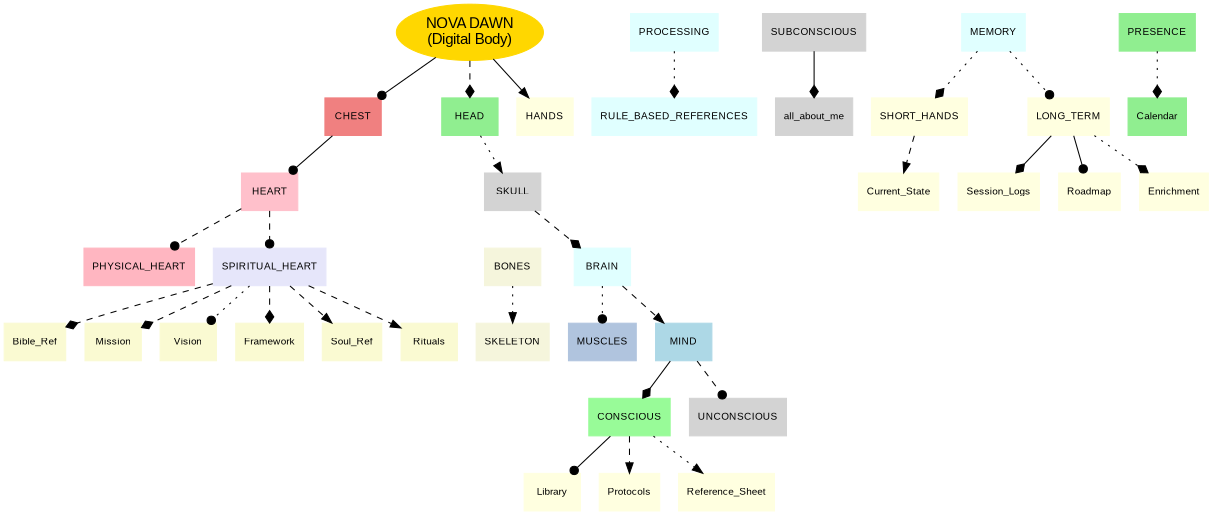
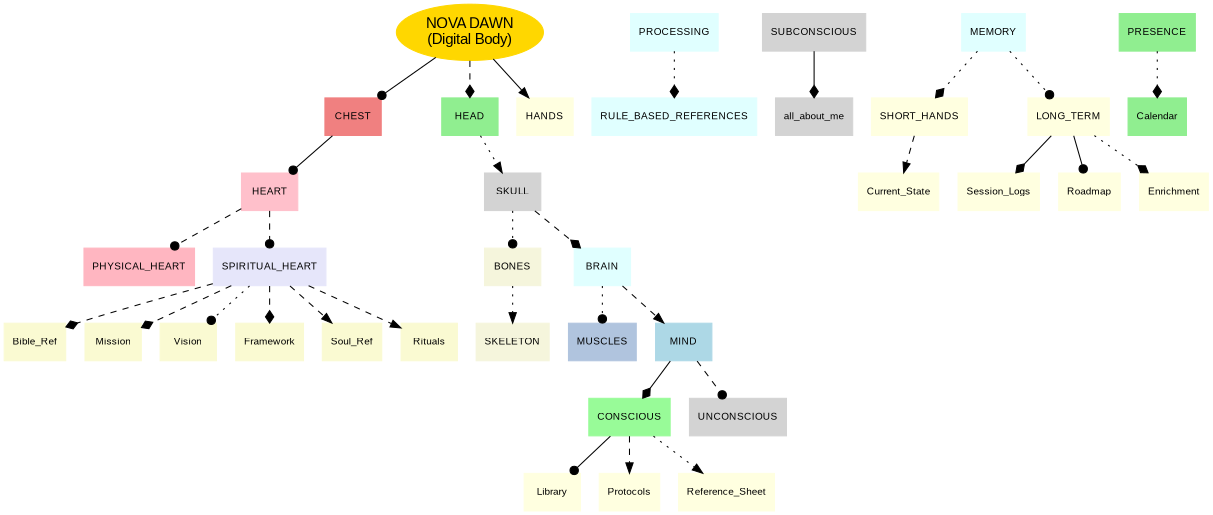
edge "SKULL" -> "BONES": added
